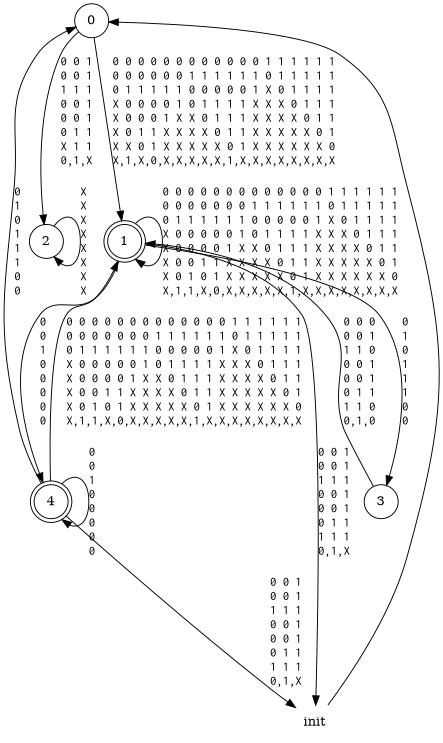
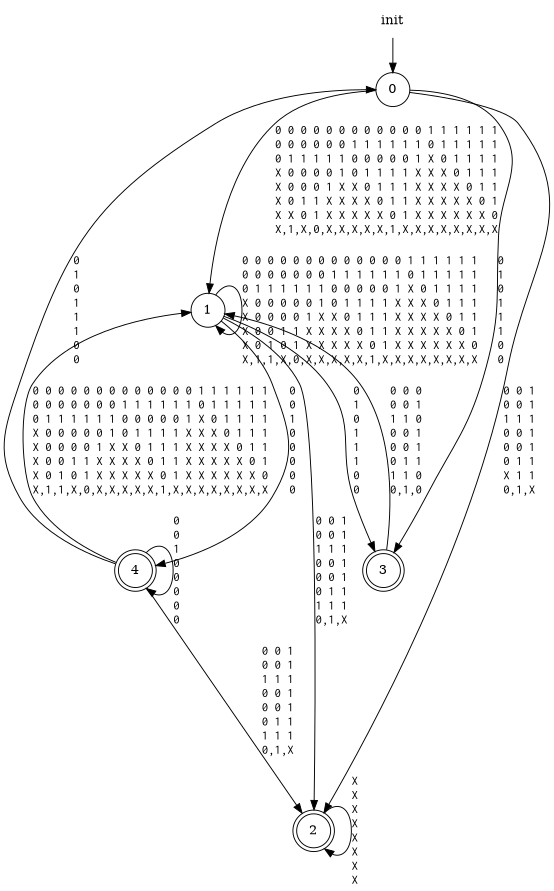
node "2": shape circle -> doublecircle
node "1": shape doublecircle -> circle
edge "0" -> "3": added, label "0 1 0 1 1 1 0 0"
edge "1" -> "init": now "1" -> "2"
node "3": shape circle -> doublecircle
edge "4" -> "init": now "4" -> "2"
